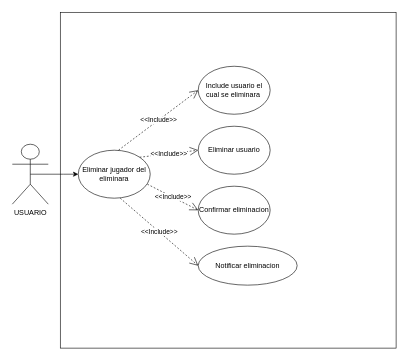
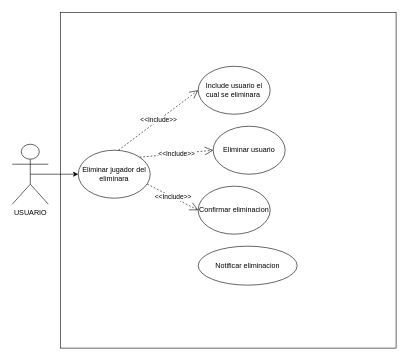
node "Eliminar usuario": moved (234, 150) -> (249, 150)
edge "Eliminar jugador del eliminara" -> "Notificar eliminacion": removed, label "<<Include>>"
